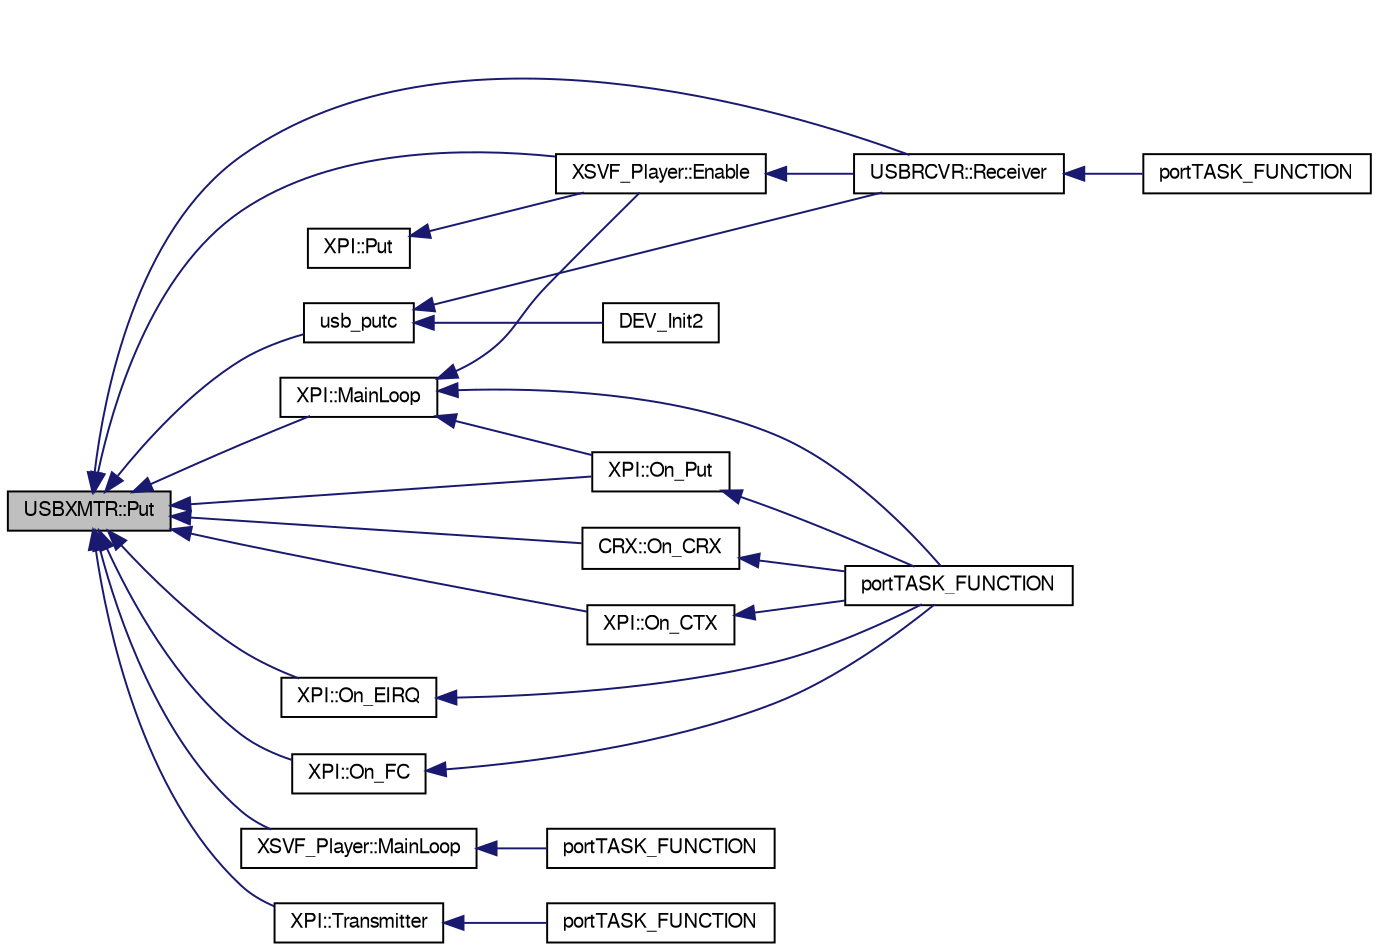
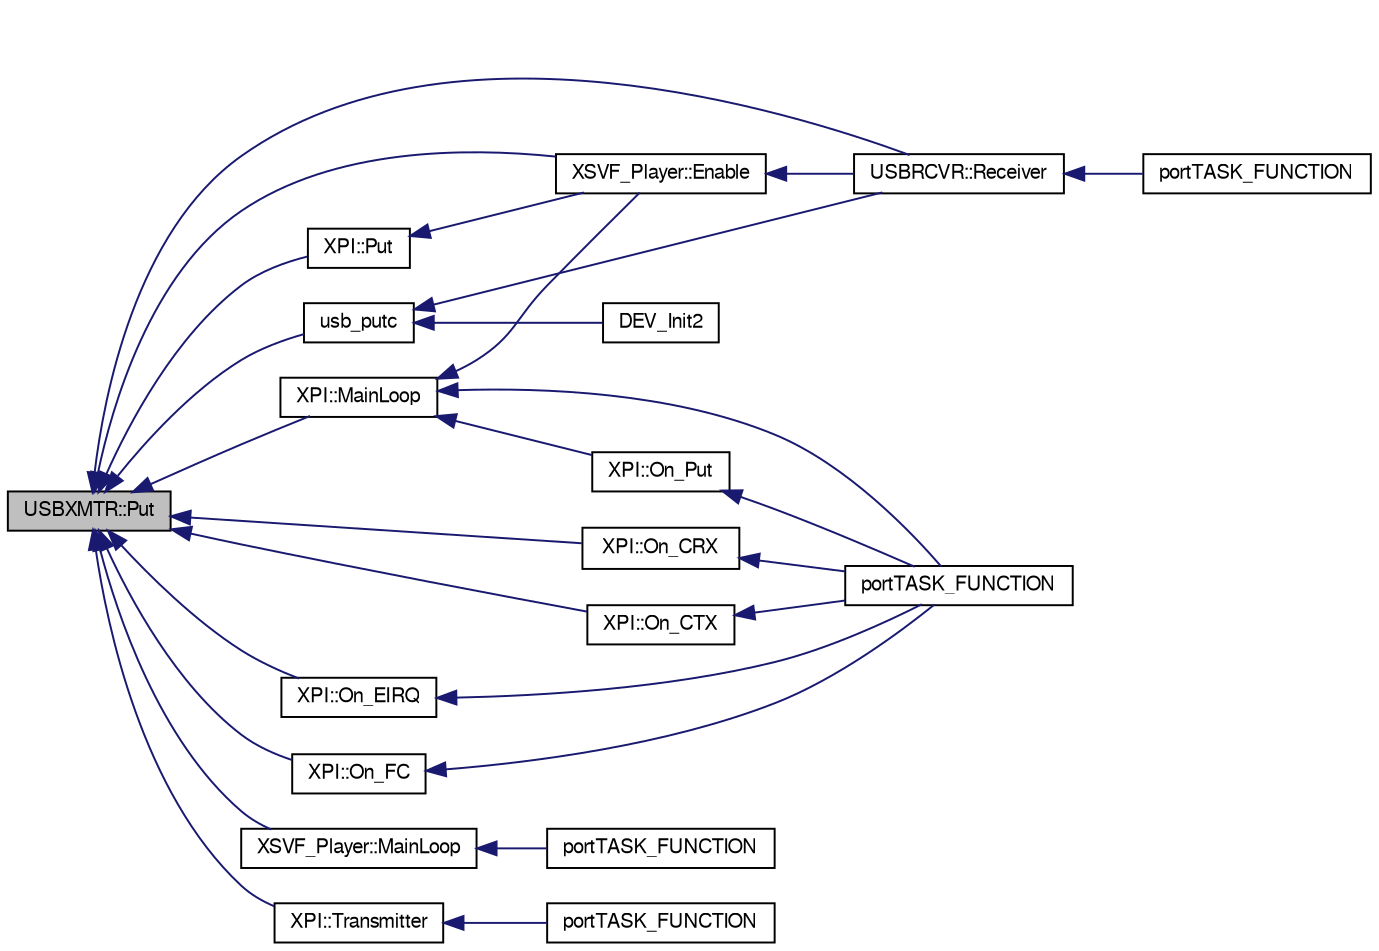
edge "XPI::On_Put" -> "USBXMTR::Put": now "XPI::Put" -> "USBXMTR::Put"
node "CRX::On_CRX": label "CRX::On_CRX" -> "XPI::On_CRX"
